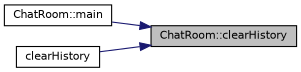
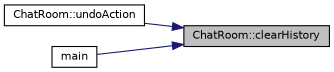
node "ChatRoom::main": label "ChatRoom::main" -> "ChatRoom::undoAction"
node "clearHistory": label "clearHistory" -> "main"
